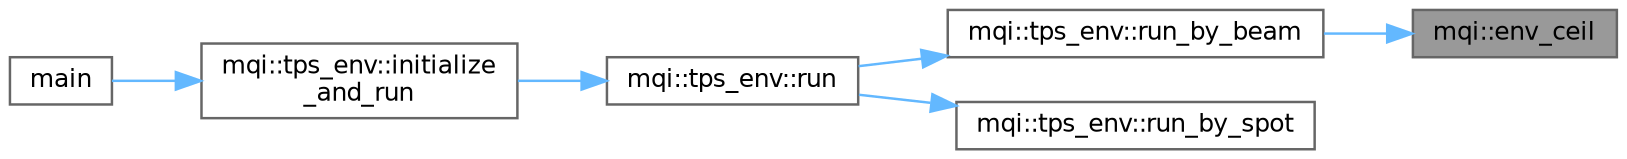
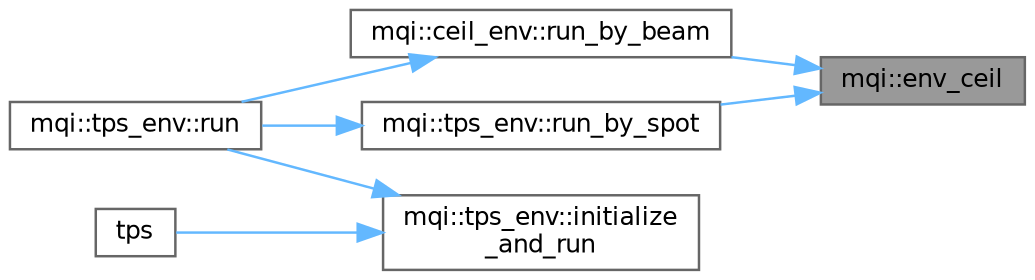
node "mqi::tps_env::run_by_beam": label "mqi::tps_env::run_by_beam" -> "mqi::ceil_env::run_by_beam"
node "main": label "main" -> "tps"
edge "mqi::tps_env::initialize _and_run" -> "mqi::tps_env::run": reversed
edge "mqi::tps_env::run_by_spot" -> "mqi::env_ceil": added
